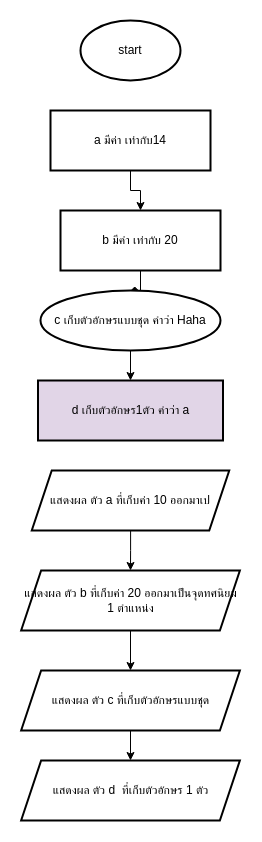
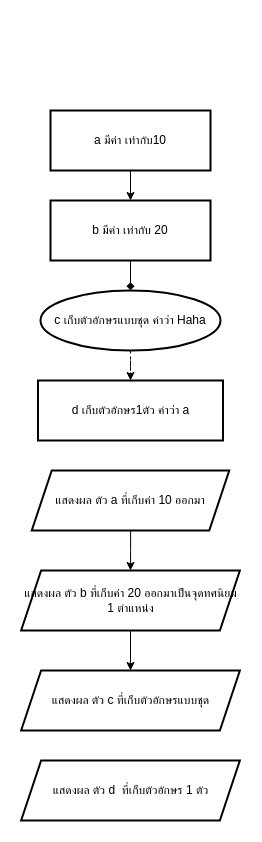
node "start": removed
node "a มีค่า เท่ากับ14": label "a มีค่า เท่ากับ14" -> "a มีค่า เท่ากับ10"
node "b มีค่า เท่ากับ 20": moved (141, 241) -> (131, 231)
edge "c เก็บตัวอักษรแบบชุด คำว่า Haha" -> "d เก็บตัวอักษร1ตัว คำว่า a": style solid -> dashed
node "d เก็บตัวอักษร1ตัว คำว่า a": fillcolor #e1d5e7 -> #ffffff
node "แสดงผล ตัว a ที่เก็บค่า 10 ออกมาเป": label "แสดงผล ตัว a ที่เก็บค่า 10 ออกมาเป" -> "แสดงผล ตัว a ที่เก็บค่า 10 ออกมา"
edge "แสดงผล ตัว c ที่เก็บตัวอักษรแบบชุด" -> "แสดงผล ตัว d ที่เก็บตัวอักษร 1 ตัว": removed
